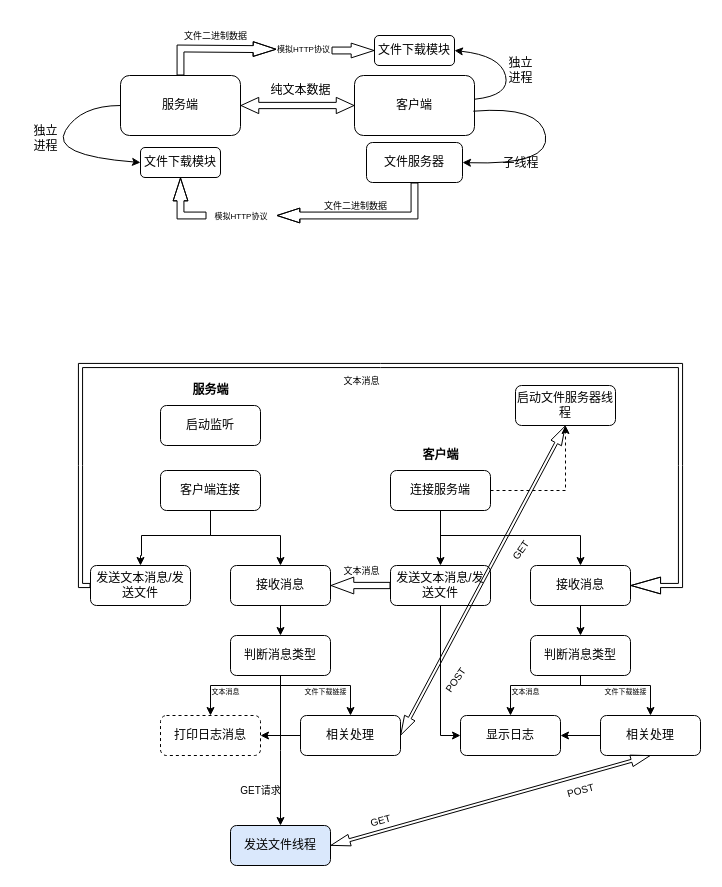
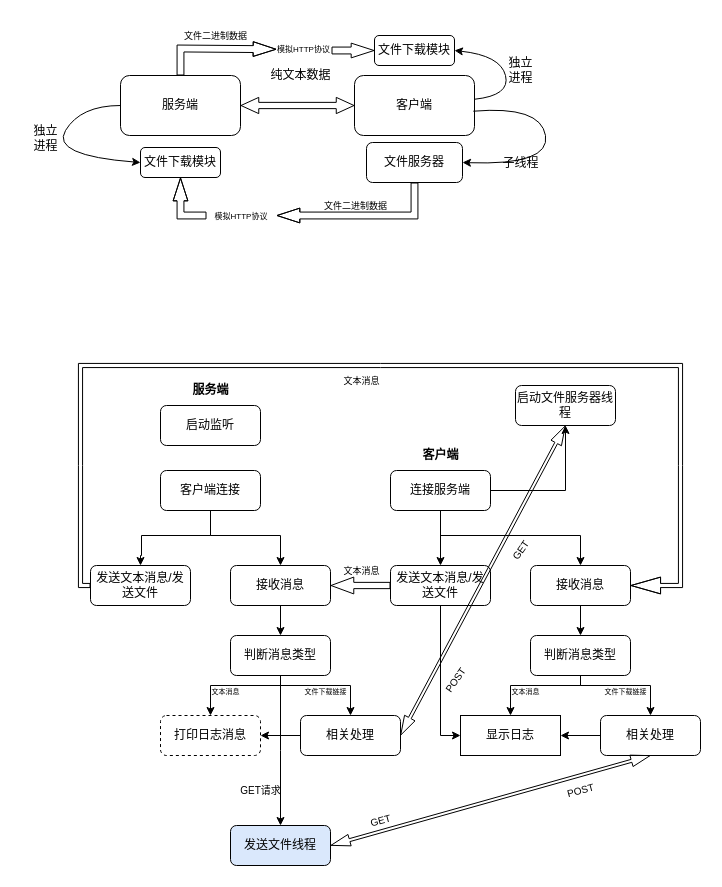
node "纯文本数据": moved (301, 91) -> (301, 76)
edge "连接服务端" -> "启动文件服务器线程": style dashed -> solid
node "显示日志": shape rounded rectangle -> rectangle
